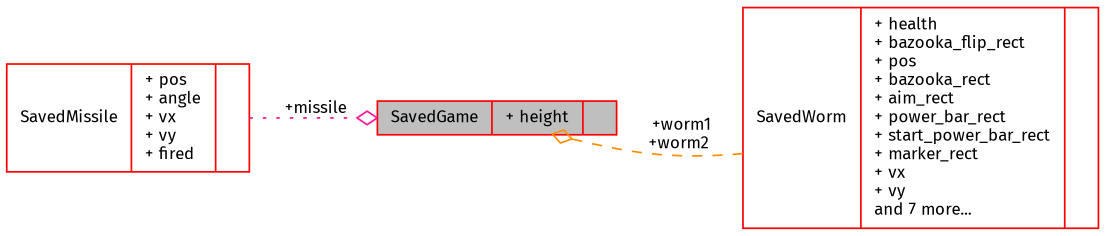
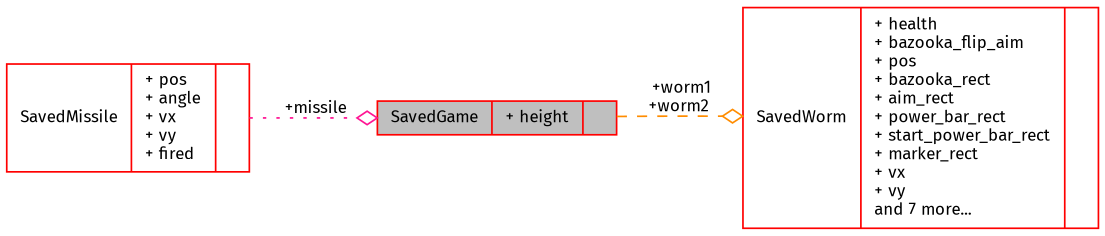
node "SavedWorm": text "+ bazooka_flip_rect" -> "+ bazooka_flip_aim"
edge "SavedWorm" -> "SavedGame": reversed
